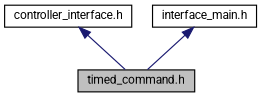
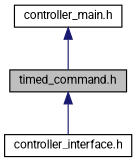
node "interface_main.h": label "interface_main.h" -> "controller_main.h"
edge "timed_command.h" -> "controller_interface.h": reversed
